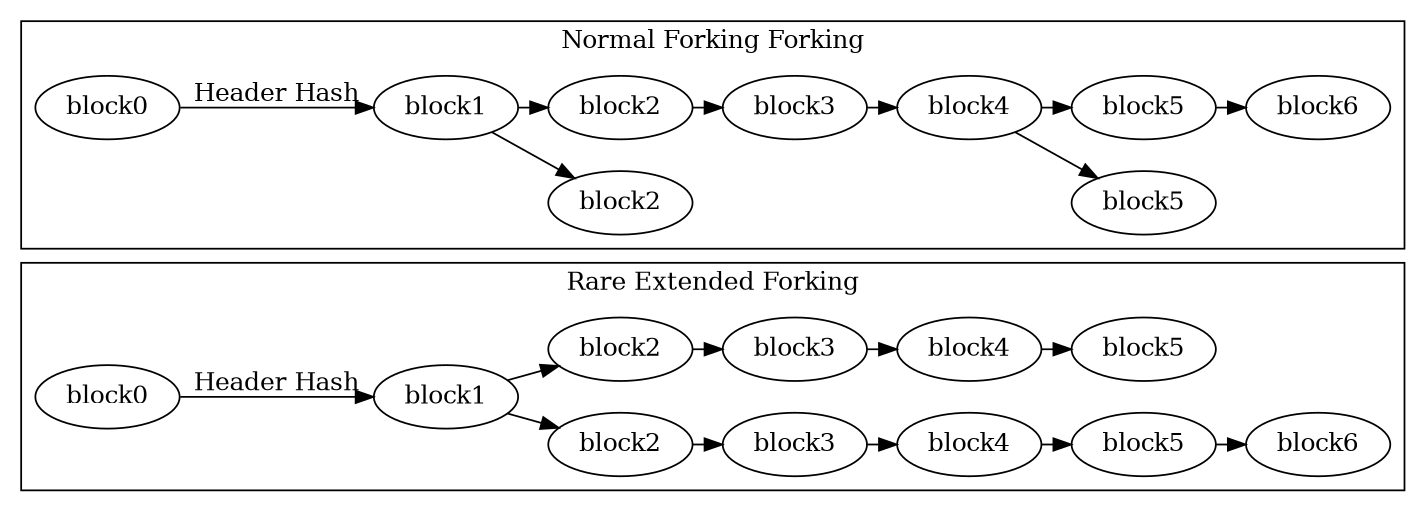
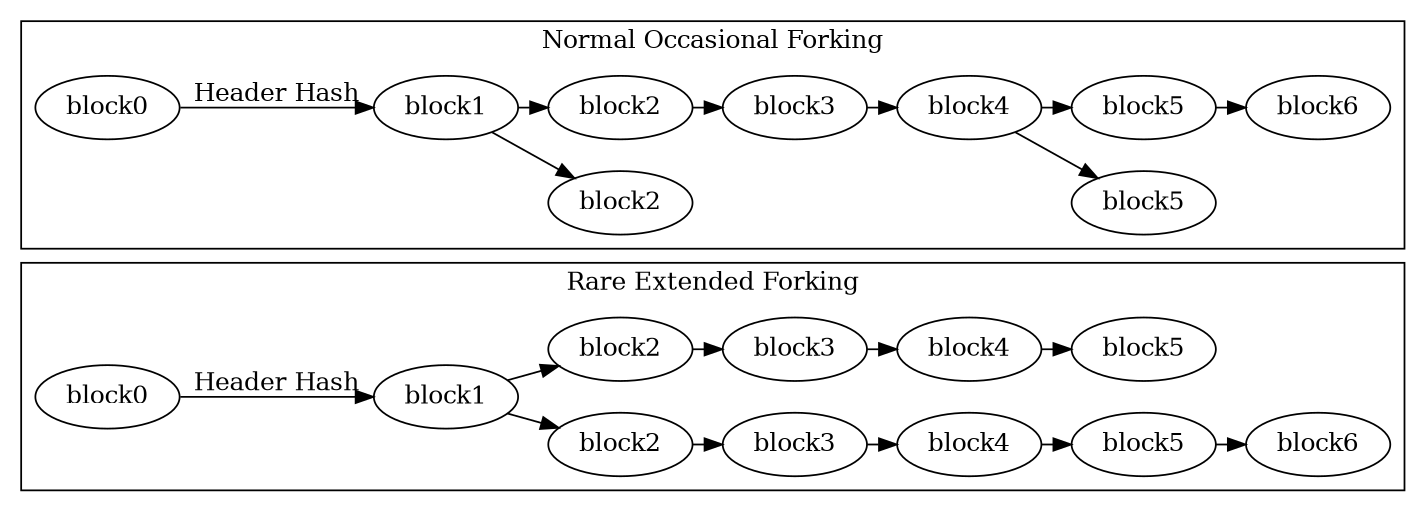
cluster "Normal Forking Forking": label "Normal Forking Forking" -> "Normal Occasional Forking"
